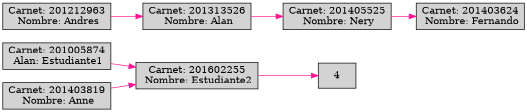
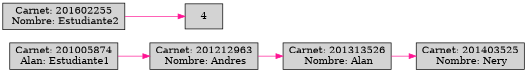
node "Carnet: 201405525 Nombre: Nery": label "Carnet: 201405525 Nombre: Nery" -> "Carnet: 201403525 Nombre: Nery"
node "Carnet: 201403624 Nombre: Fernando": removed
edge "Carnet: 201005874 Alan: Estudiante1" -> "Carnet: 201602255 Nombre: Estudiante2": now "Carnet: 201005874 Alan: Estudiante1" -> "Carnet: 201212963 Nombre: Andres"
node "Carnet: 201403819 Nombre: Anne": removed
